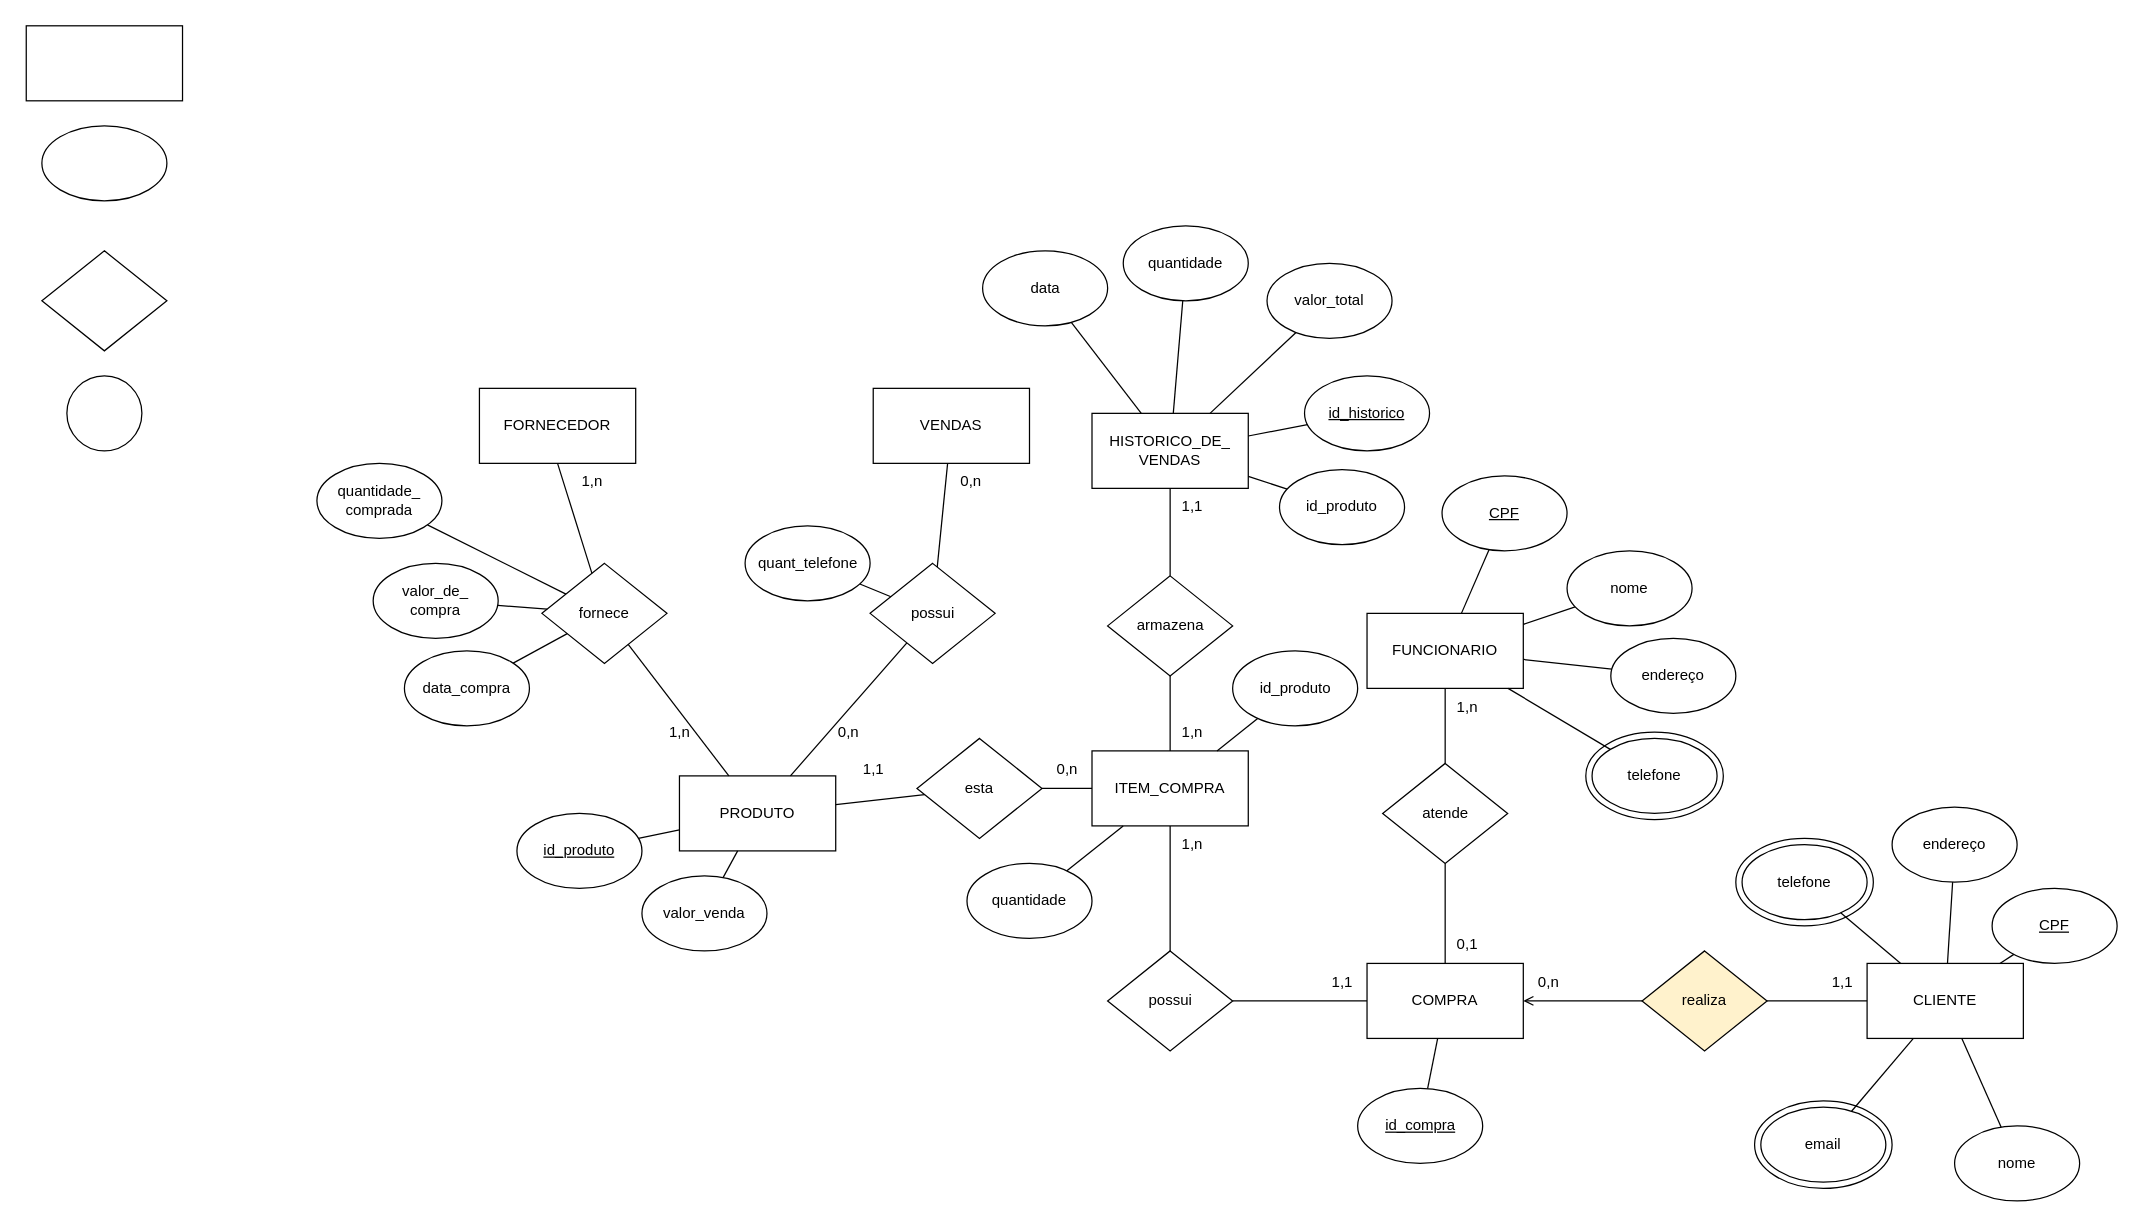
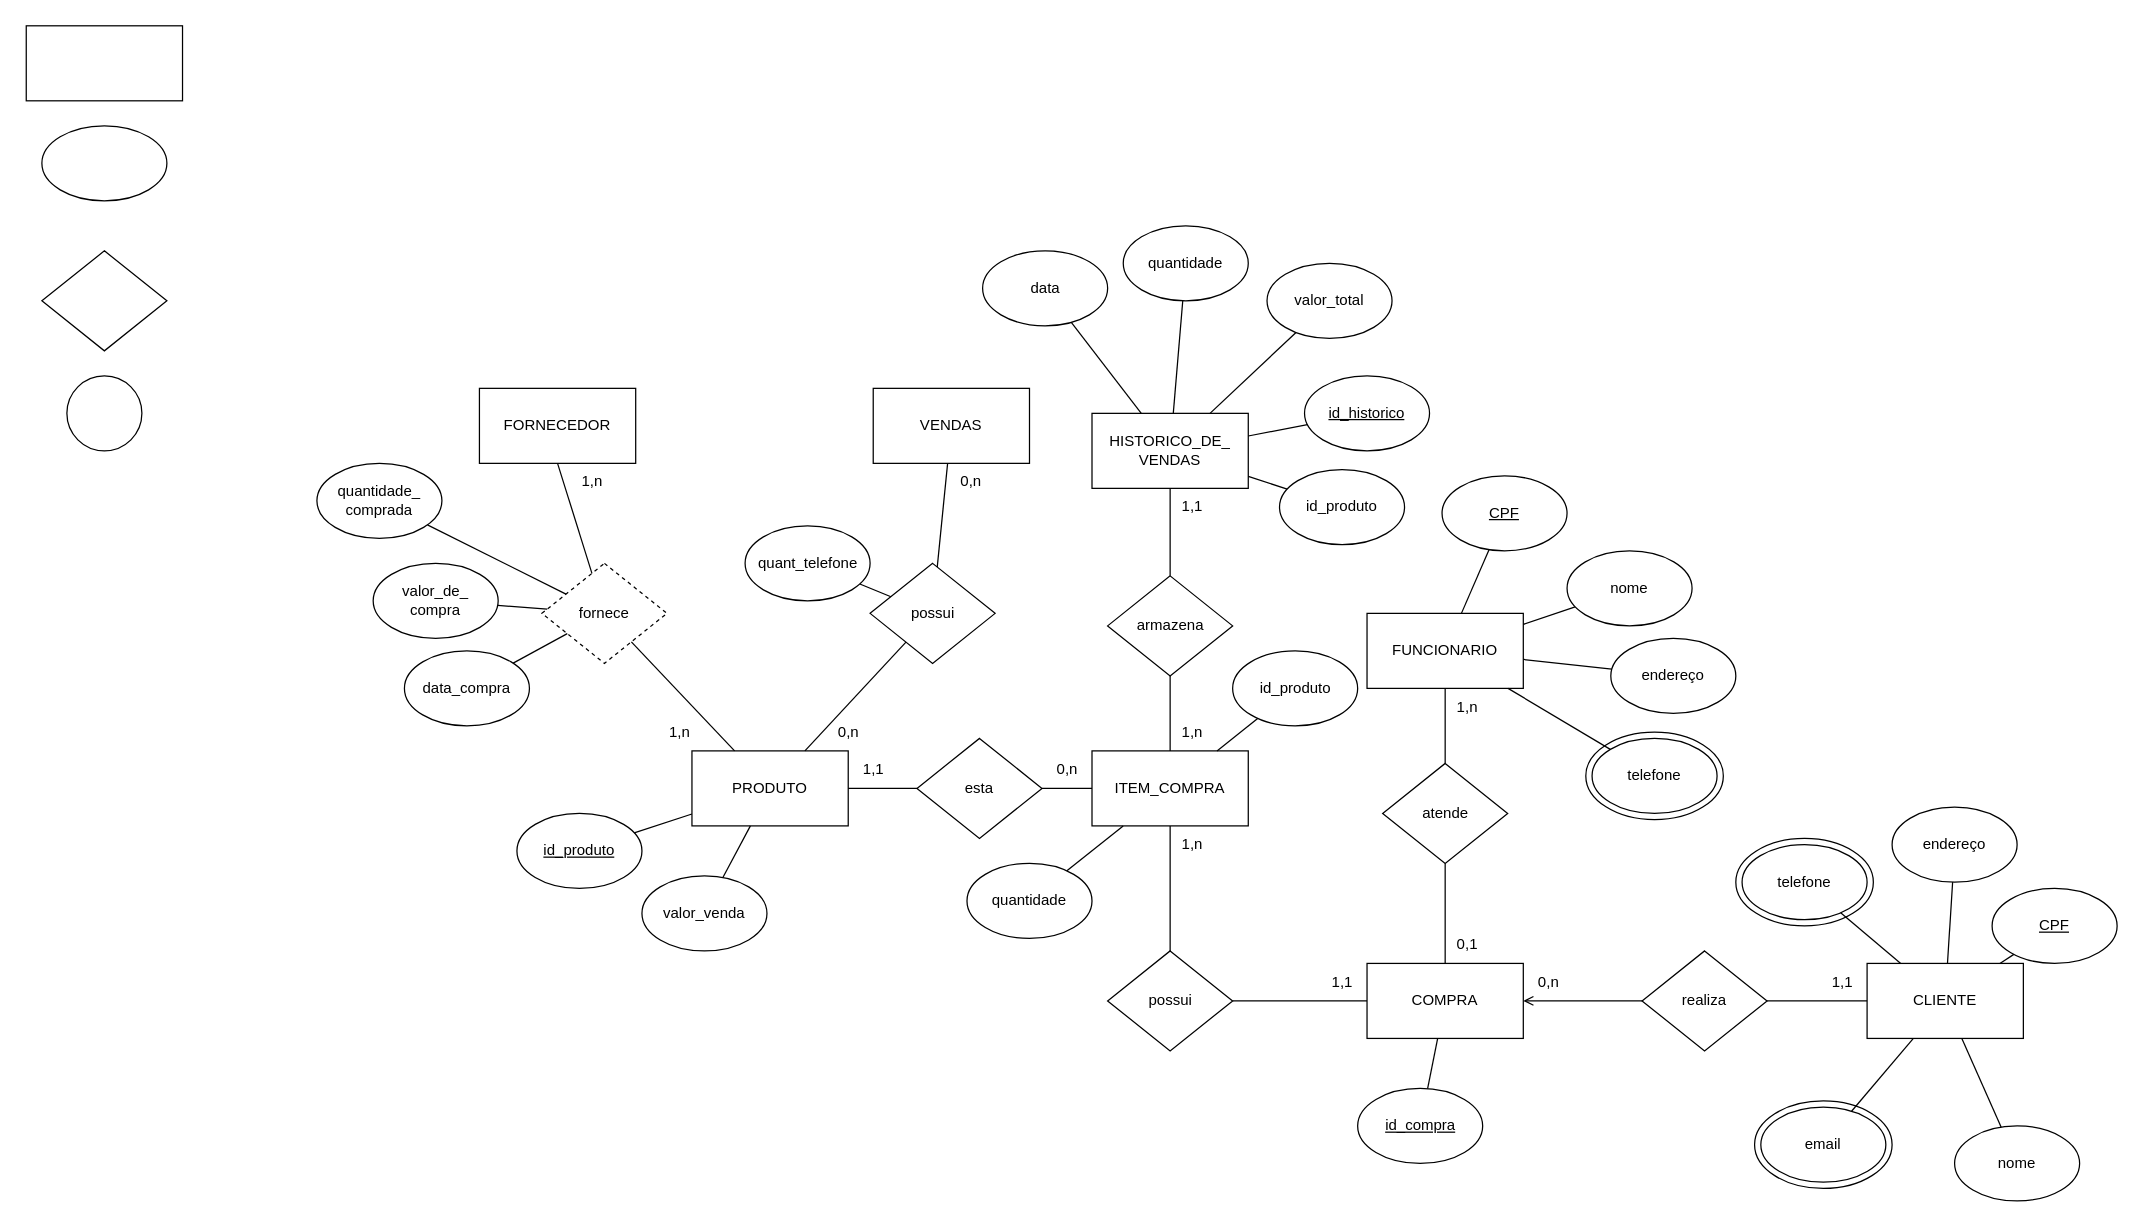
node "fornece": style solid -> dashed
node "PRODUTO": moved (758, 813) -> (770, 788)
node "realiza": fillcolor #fff2cc -> #ffffff
